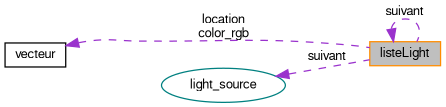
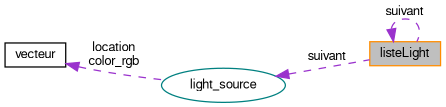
edge "listeLight" -> "vecteur": now "light_source" -> "vecteur"
